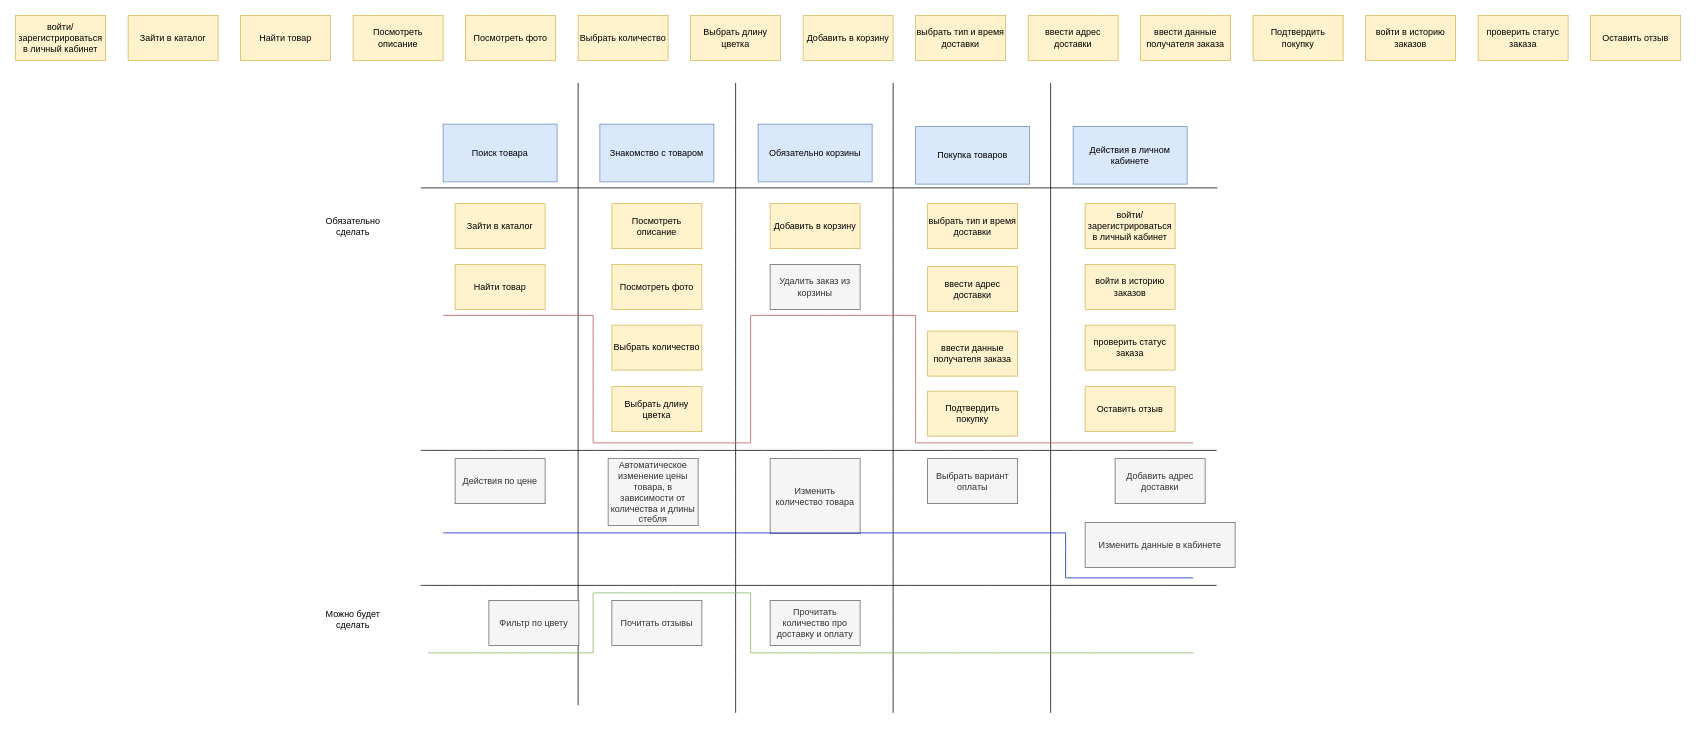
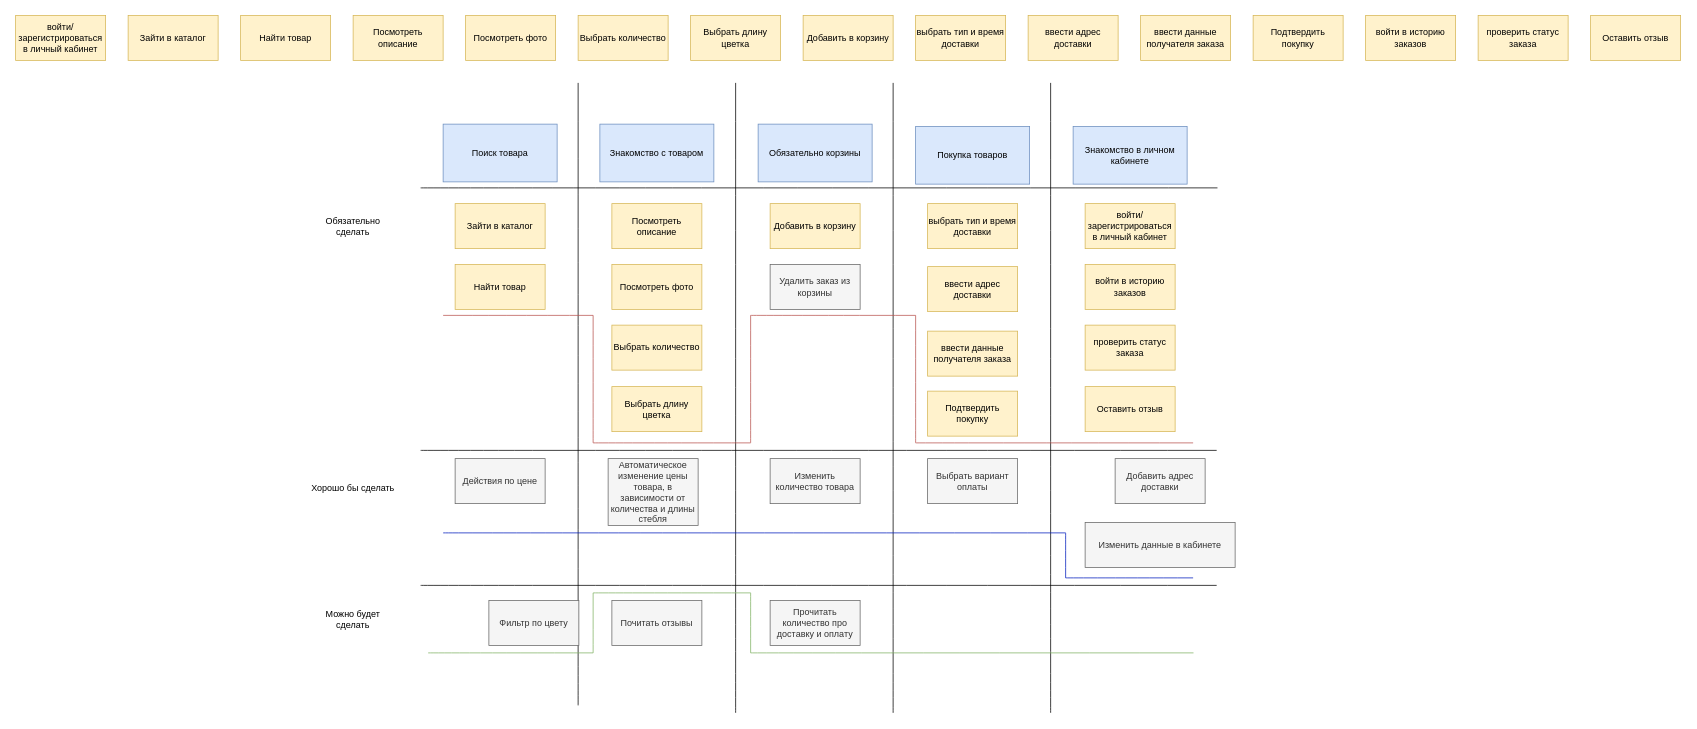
node "Действия в личном кабинете": label "Действия в личном кабинете" -> "Знакомство в личном кабинете"
node "Хорошо бы сделать": added
node "Изменить количество товара": size 90x75 -> 90x45
